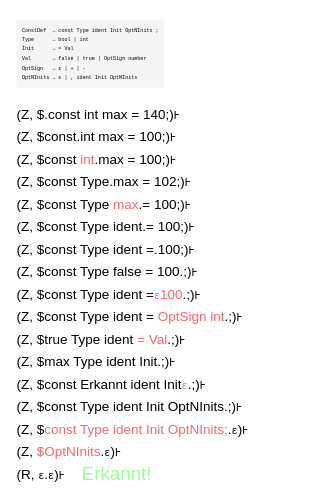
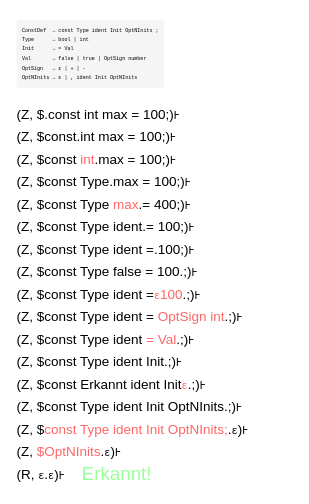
node "(Z, $.const int max = 140;)˫": label "(Z, $.const int max = 140;)˫" -> "(Z, $.const int max = 100;)˫"
node "(Z, $const Type.max = 102;)˫": label "(Z, $const Type.max = 102;)˫" -> "(Z, $const Type.max = 100;)˫"
node "(Z, $const Type max.= 100;)˫": label "(Z, $const Type max.= 100;)˫" -> "(Z, $const Type max.= 400;)˫"
node "(Z, $true Type ident = Val.;)˫": label "(Z, $true Type ident = Val.;)˫" -> "(Z, $const Type ident = Val.;)˫"
node "(Z, $max Type ident Init.;)˫": label "(Z, $max Type ident Init.;)˫" -> "(Z, $const Type ident Init.;)˫"
